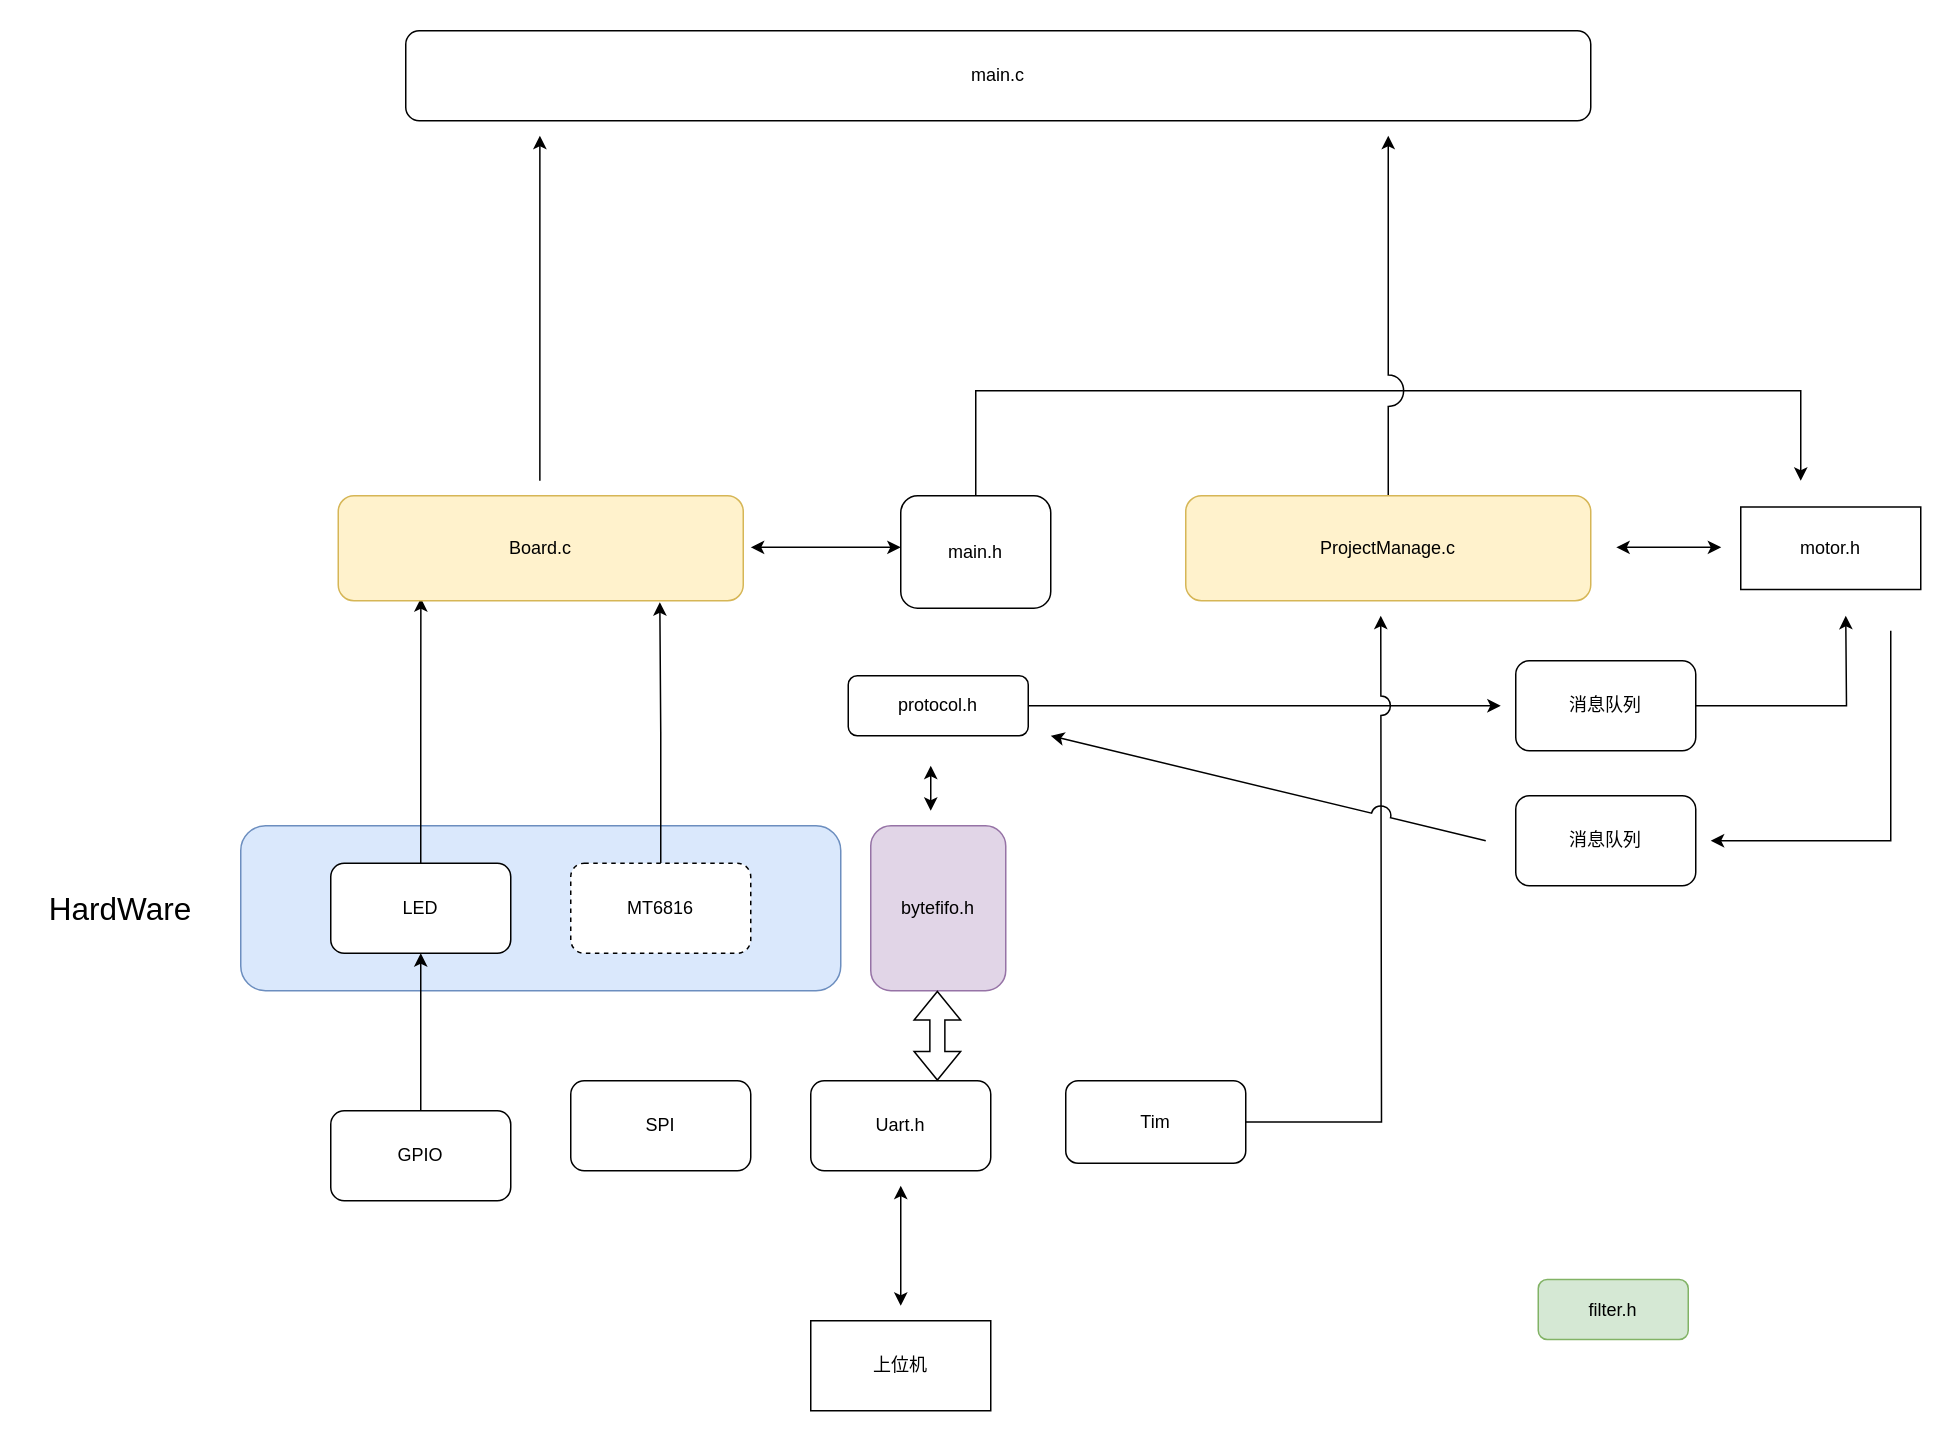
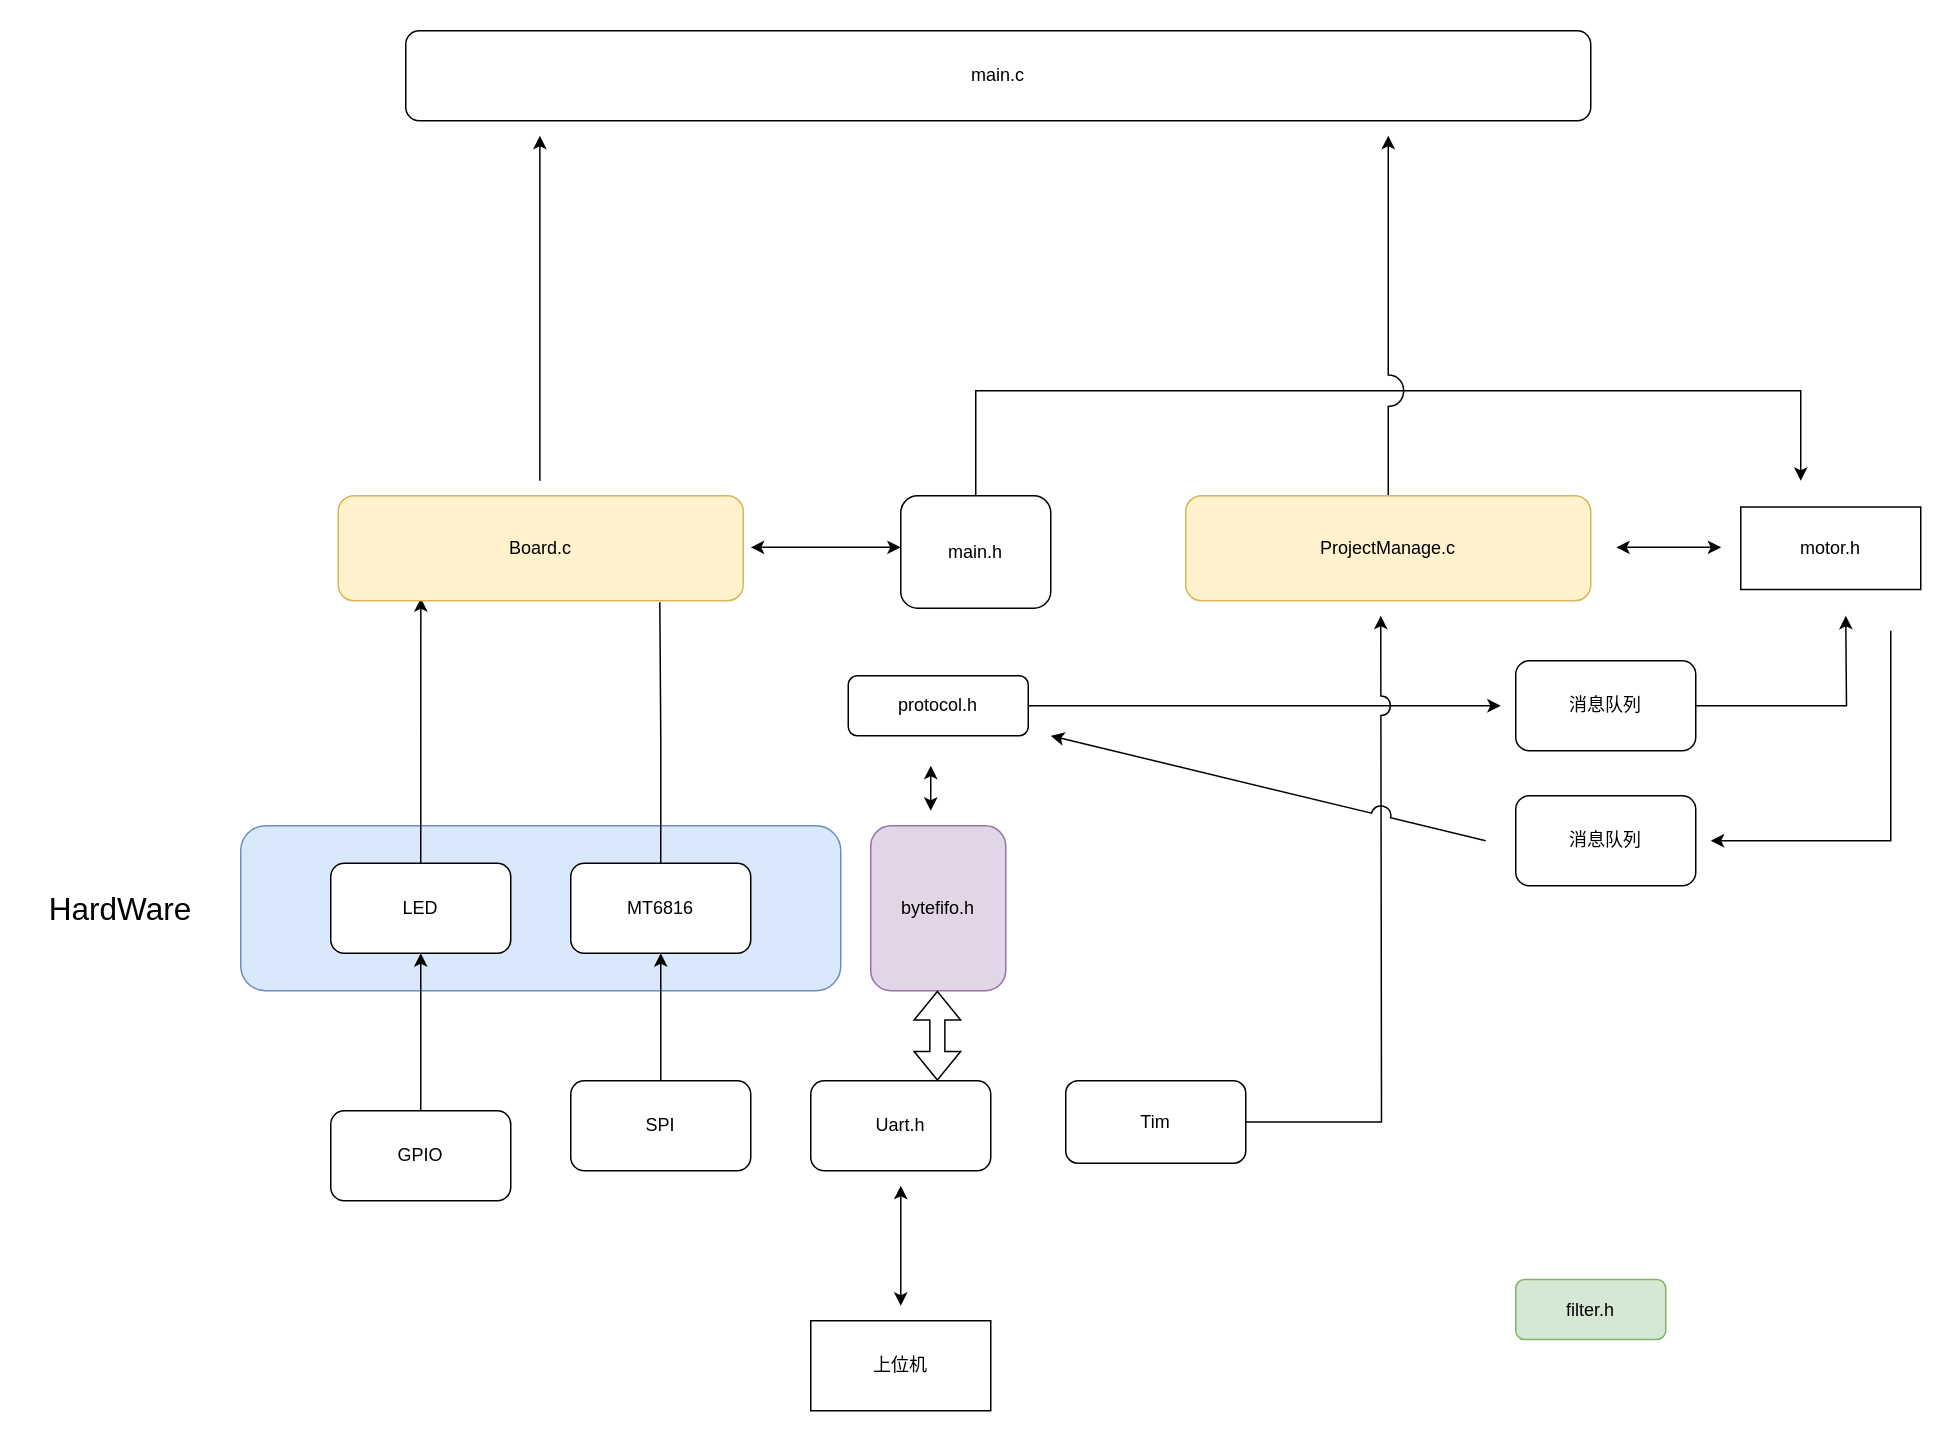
edge "MT6816" -> "Board.c": arrowhead classic -> none
node "MT6816": style dashed -> solid
edge "SPI" -> "MT6816": added
node "filter.h": moved (1613, 1310) -> (1591, 1310)
